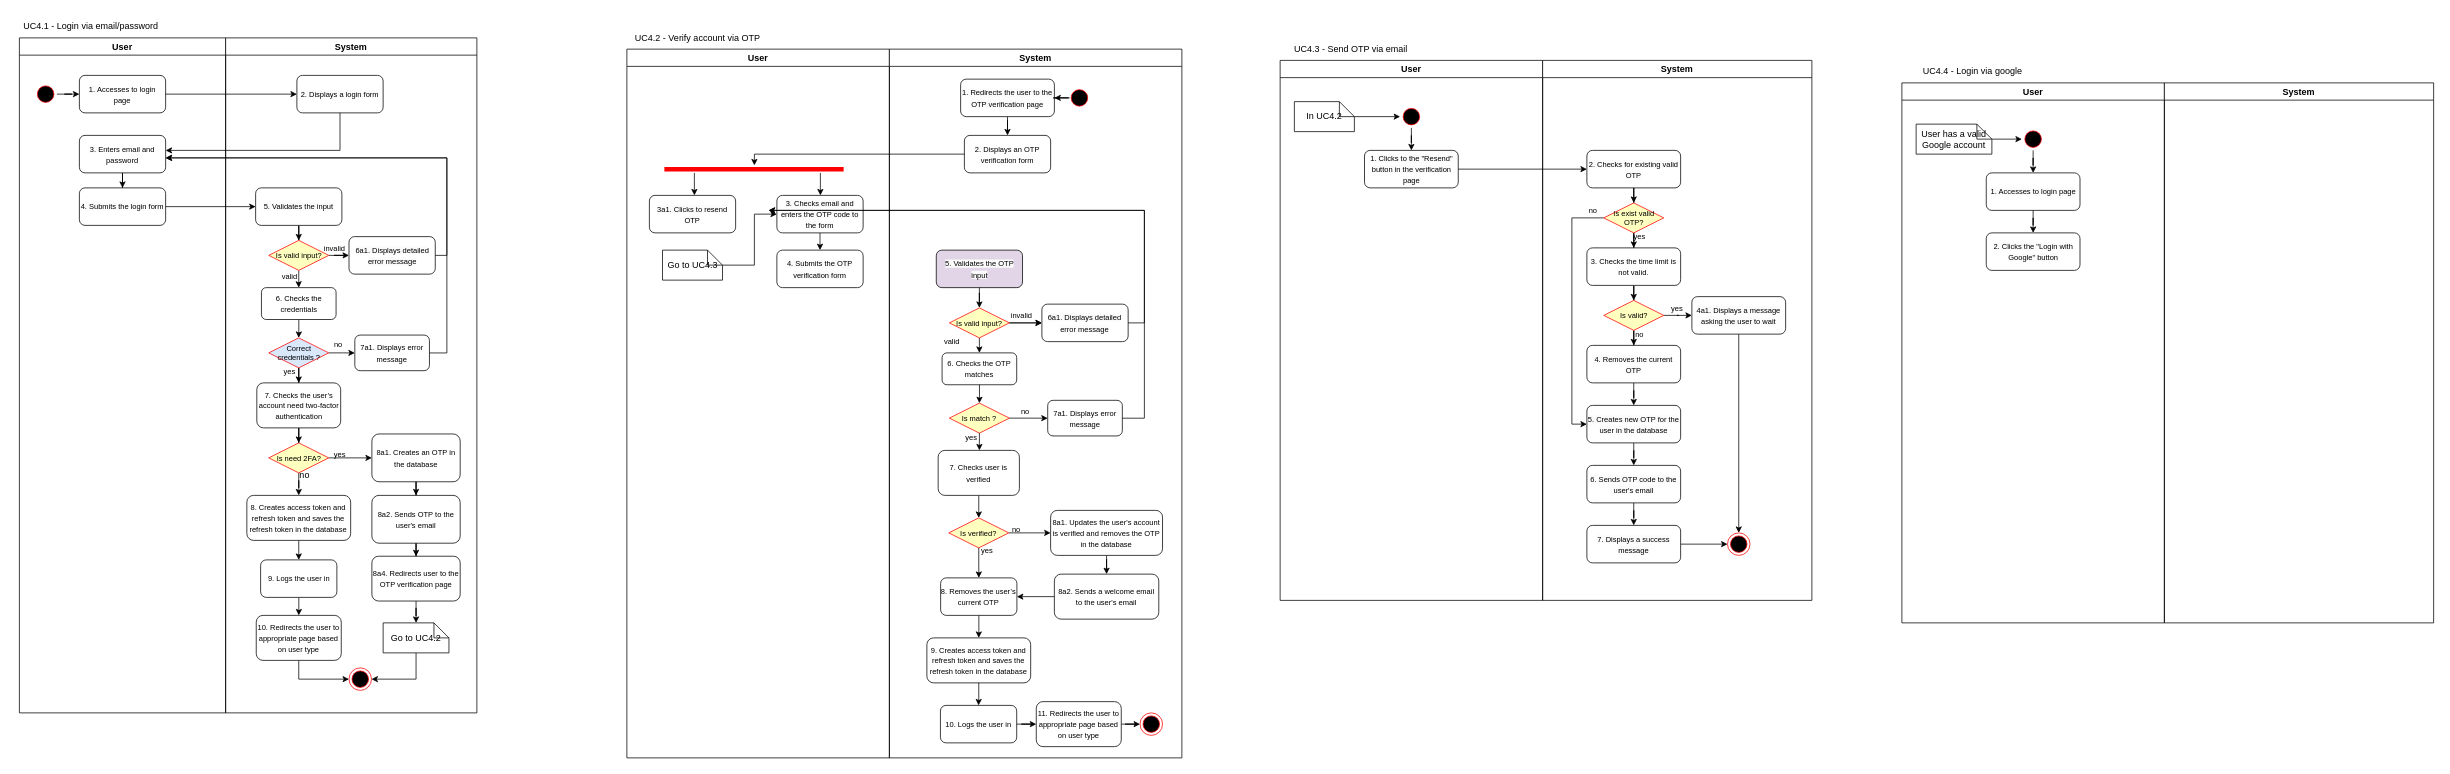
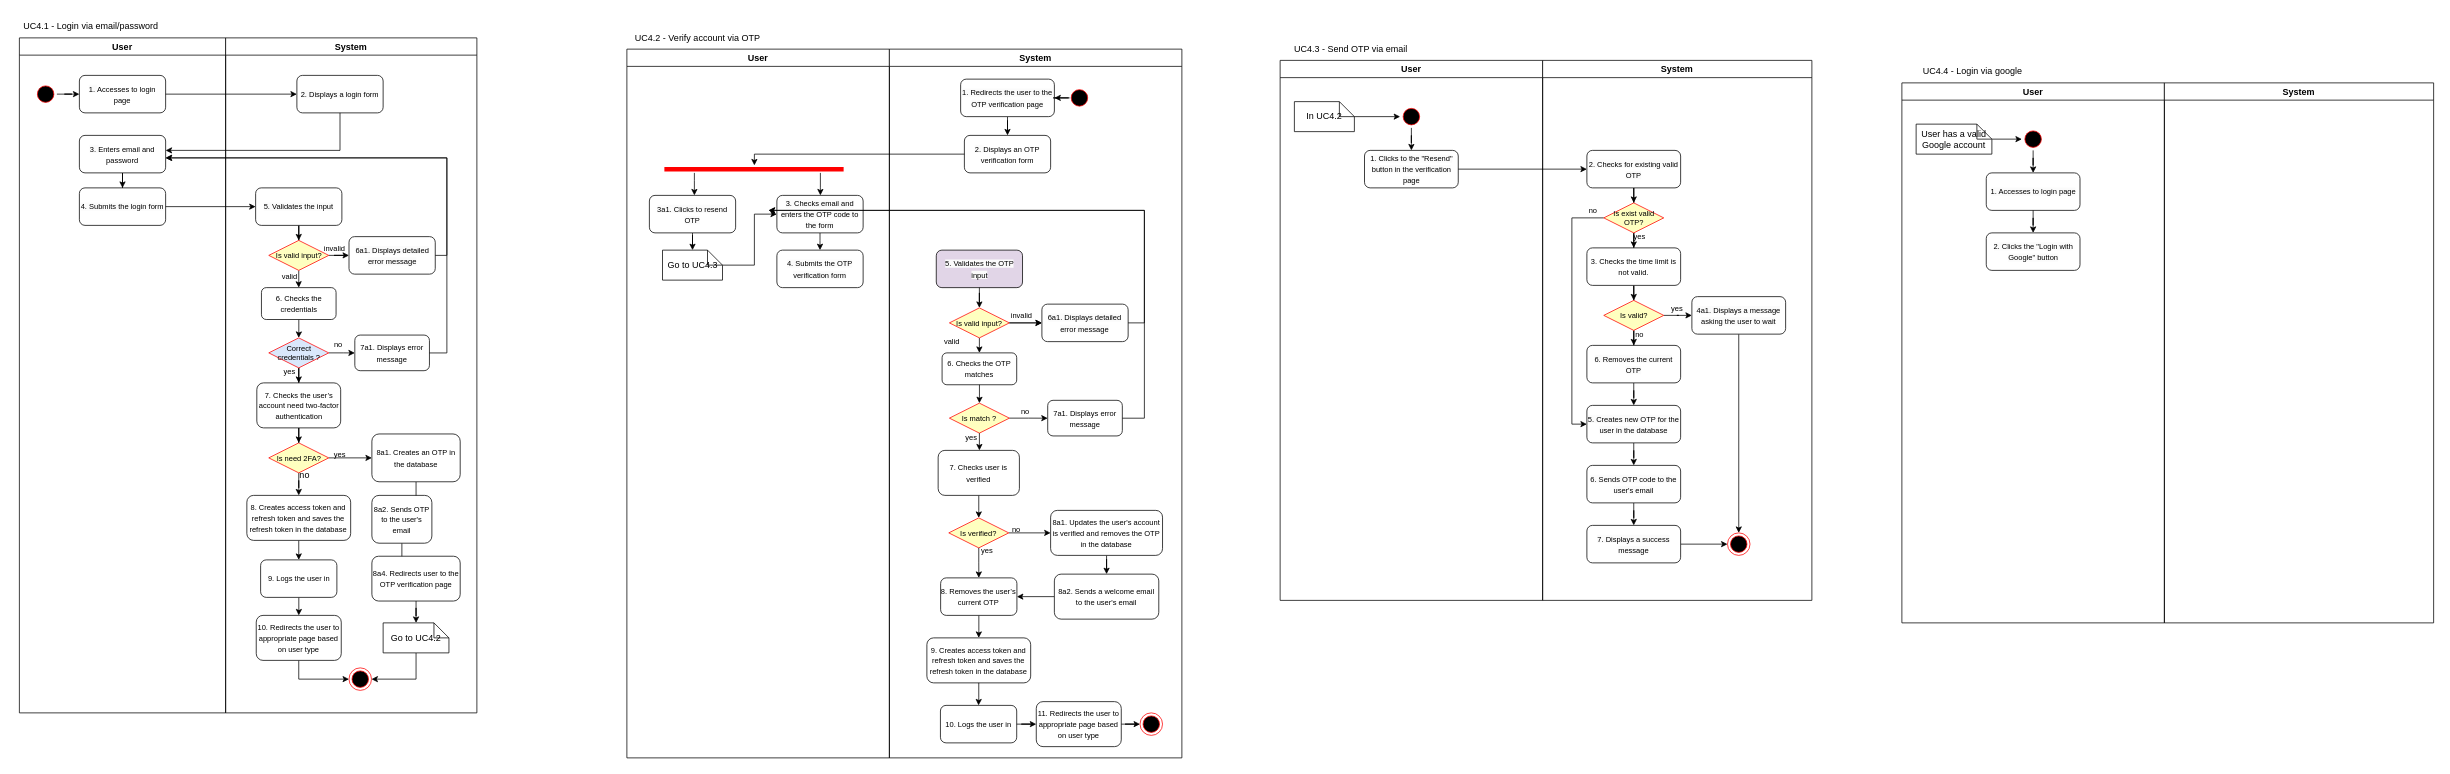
edge "3a1. Clicks to resend OTP" -> "Go to UC4.3": added
node "4. Removes the current OTP": label "4. Removes the current OTP" -> "6. Removes the current OTP"
node "8a2. Sends OTP to the user's email": size 88x48 -> 60x48
